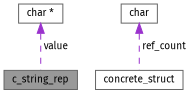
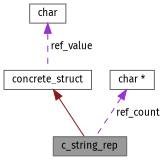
edge "c_string_rep" -> "char *": label " value" -> " ref_count"
edge "concrete_struct" -> "char": label " ref_count" -> " ref_value"
edge "c_string_rep" -> "concrete_struct": added
